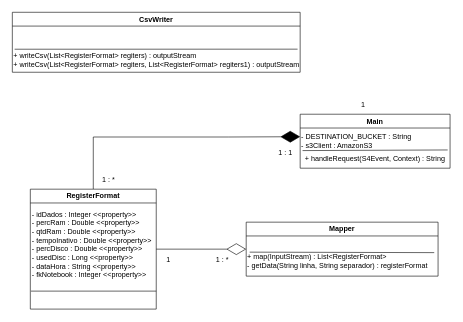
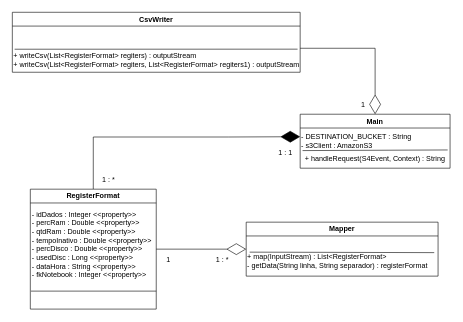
edge "CsvWriter" -> "Main": added
